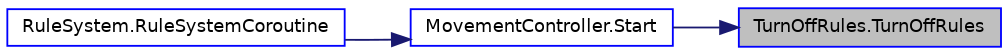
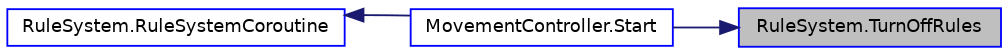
node "TurnOffRules.TurnOffRules": label "TurnOffRules.TurnOffRules" -> "RuleSystem.TurnOffRules"
edge "RuleSystem.RuleSystemCoroutine" -> "MovementController.Start": reversed
